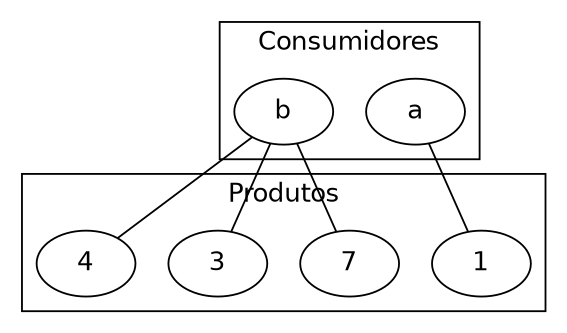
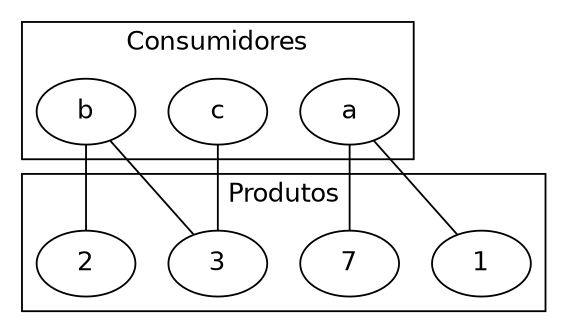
node "c": added
edge "b" -- "7": now "a" -- "7"
node "4": label "4" -> "2"
